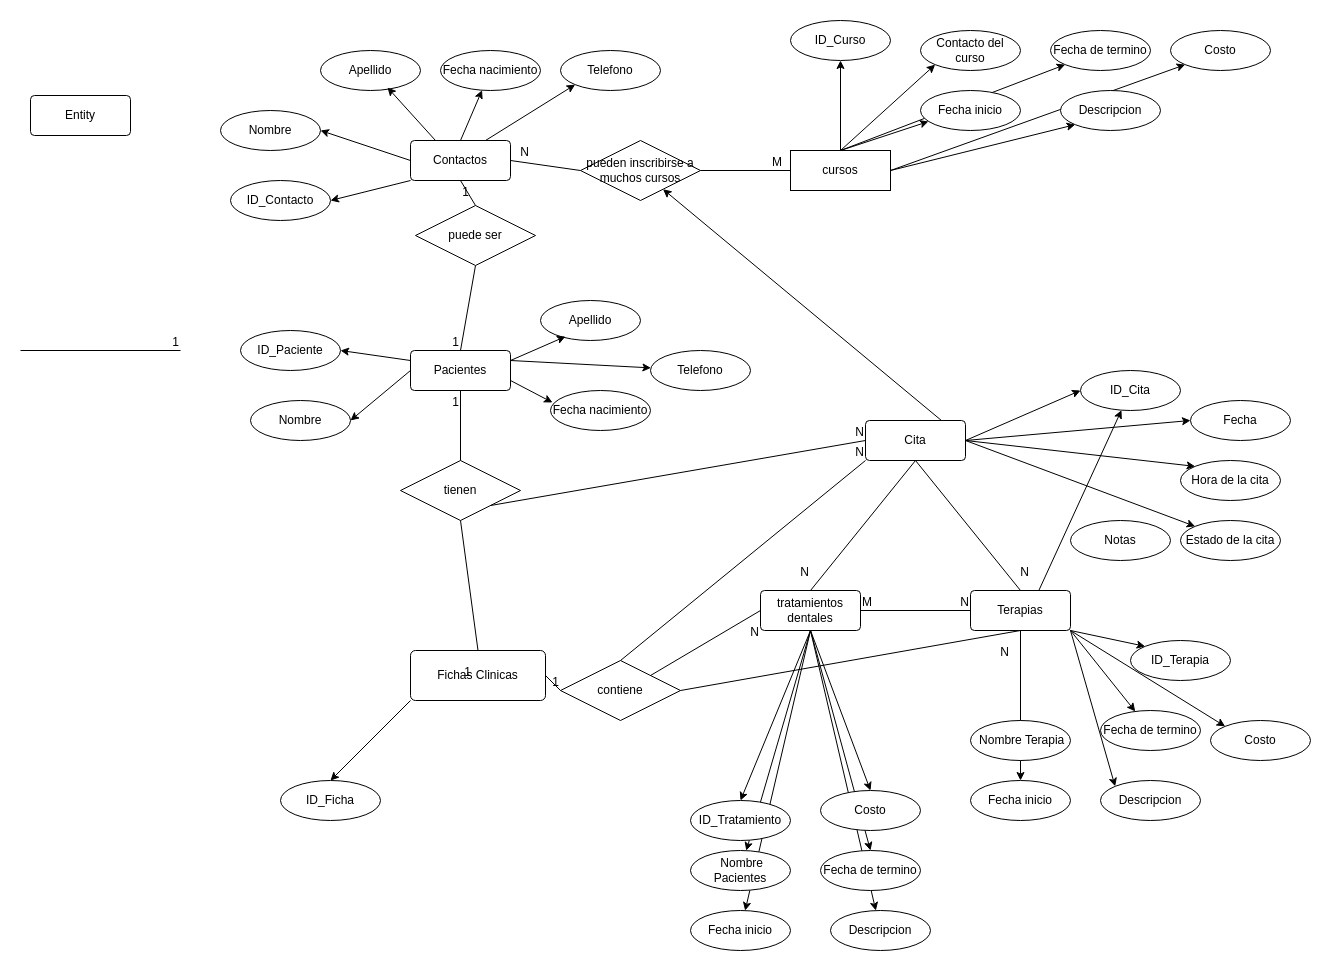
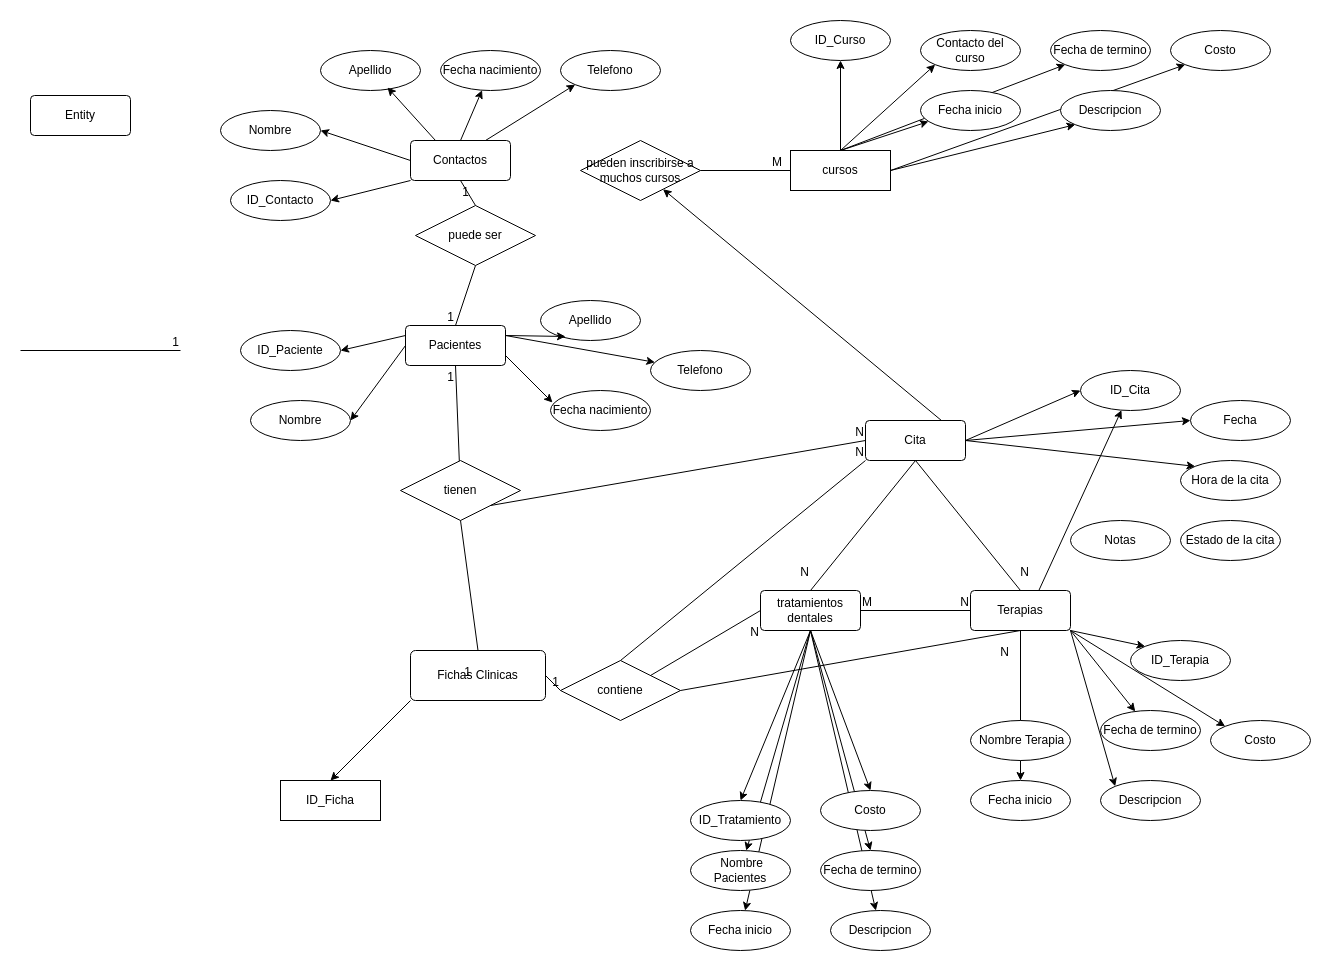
edge "Contactos" -- "pueden inscribirse a muchos cursos": removed, label "N"
node "Pacientes": moved (461, 371) -> (456, 346)
edge "Cita" -> "Estado de la cita": removed
node "ID_Ficha": shape ellipse -> rectangle
